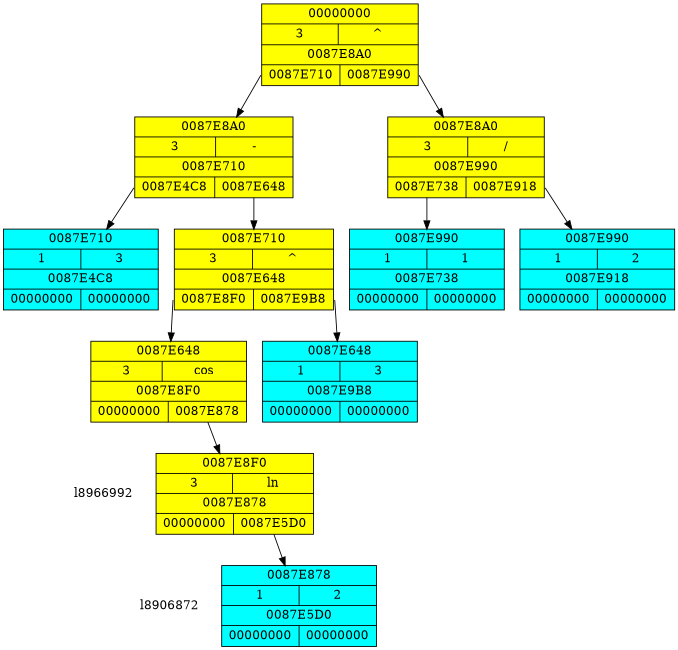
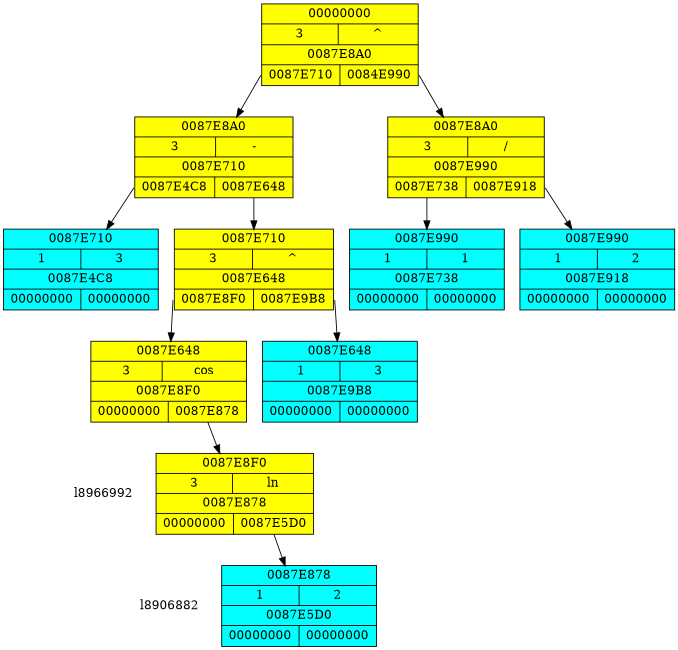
node "00000000": text "0087E990" -> "0084E990"
node "l8906872": label "l8906872" -> "l8906882"
